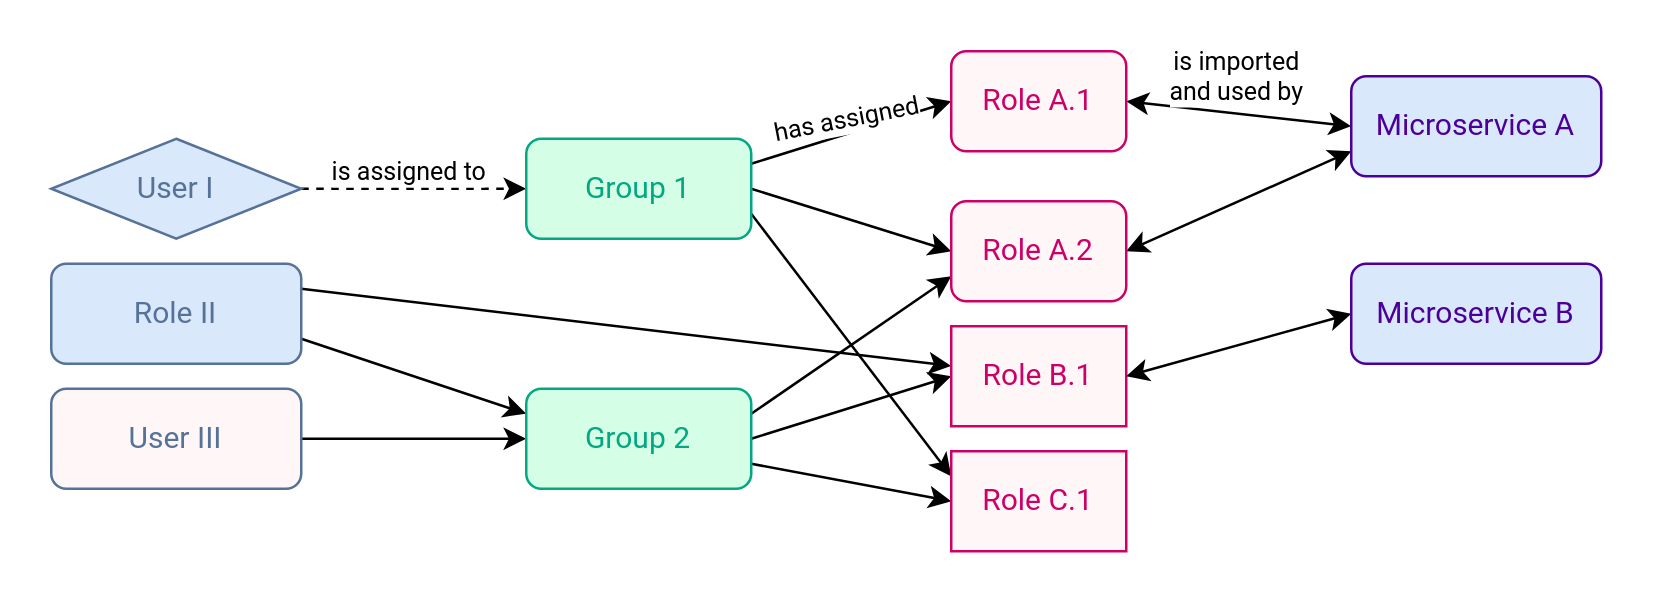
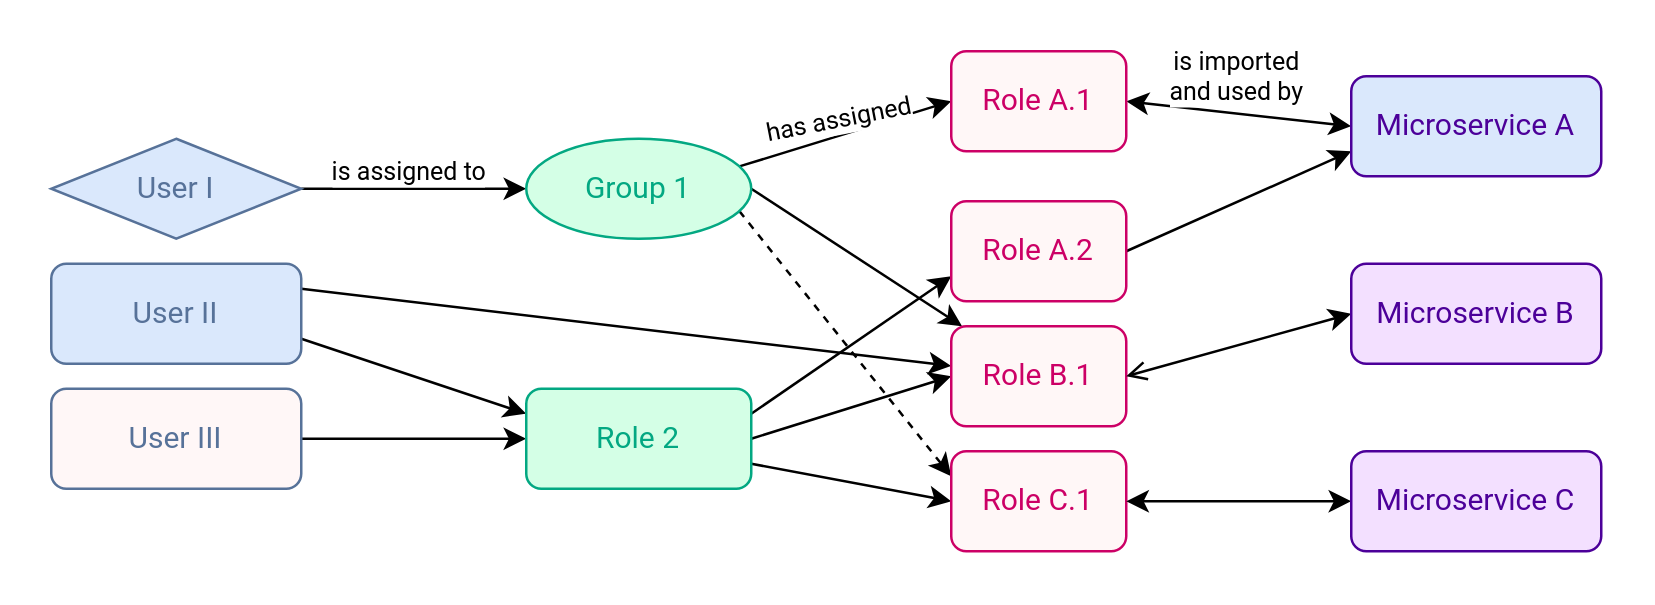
edge "User I" -> "Group 1": style dashed -> solid
node "Group 1": shape rounded rectangle -> ellipse
edge "Group 1" -> "Role A.2": now "Group 1" -> "Role B.1"
edge "Microservice A" -- "Role A.2": arrowhead classic -> none
edge "Group 1" -> "Role C.1": style solid -> dashed
node "Role II": label "Role II" -> "User II"
node "Microservice B": fillcolor #dae8fc -> #f3e0ff
edge "Microservice B" -- "Role B.1": arrowhead classic -> open
node "Role B.1": shape rectangle -> rounded rectangle
node "Group 2": label "Group 2" -> "Role 2"
node "Role C.1": shape rectangle -> rounded rectangle
edge "Role C.1" -- "Microservice C": added
node "Microservice C": added
